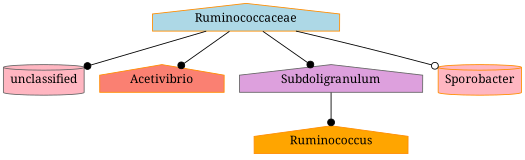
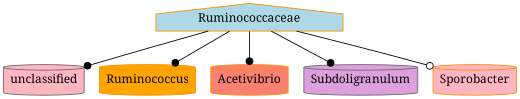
node "Acetivibrio": shape house -> cylinder
node "Subdoligranulum": shape house -> cylinder
edge "Subdoligranulum" -> "Ruminococcus": now "Ruminococcaceae" -> "Ruminococcus"
node "Ruminococcus": shape house -> cylinder
